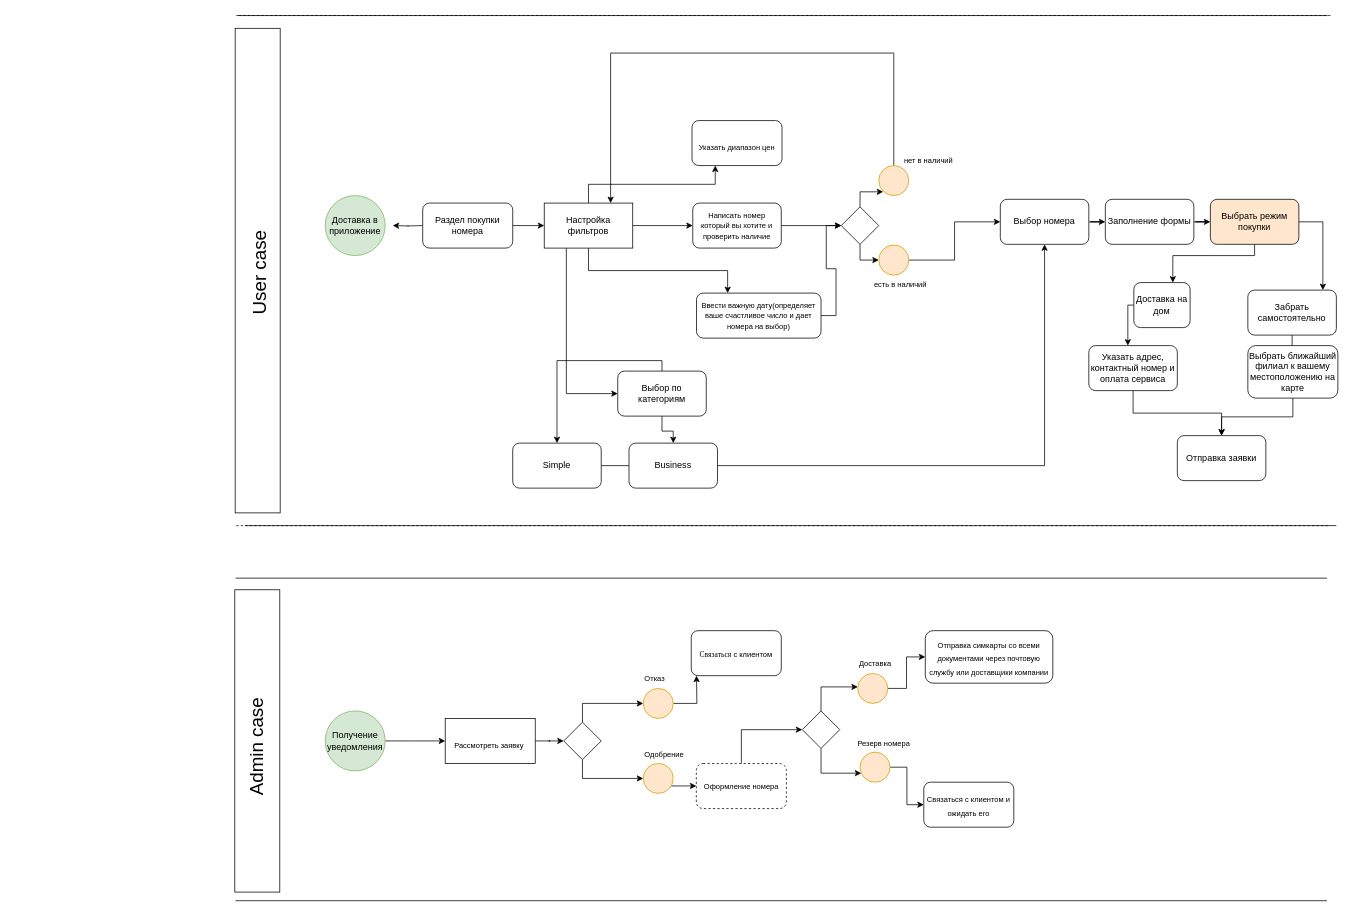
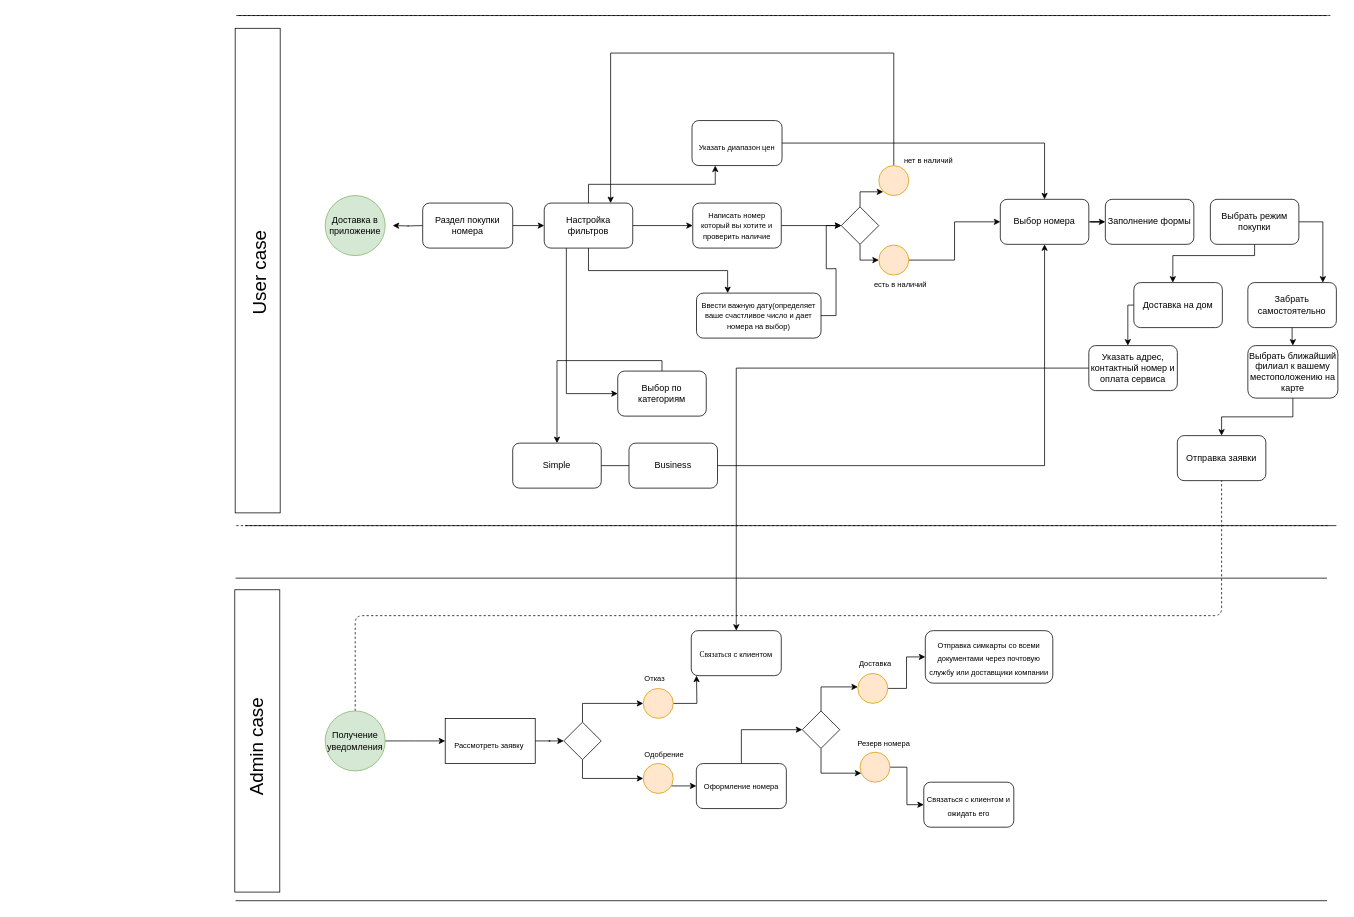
edge "Указать диапазон цен" -> "Выбор номера": added
edge "Заполнение формы" -> "Выбрать режим покупки": removed
node "Выбрать режим покупки": fillcolor #ffe6cc -> #ffffff
node "Настройка фильтров": shape rectangle -> rounded rectangle
node "Доставка на дом": size 56x45 -> 89x45
node "Забрать самостоятельно": moved (1292, 312) -> (1292, 305)
edge "Указать адрес, контактный номер и оплата сервиса" -> "Отправка заявки": now "Указать адрес, контактный номер и оплата сервиса" -> "Cвязaтьcя с клиентом"
edge "Выбор по категориям" -> "Business": removed
edge "Отправка заявки" -- "Получение уведомления": added
node "Оформление номера": style dashed -> solid
